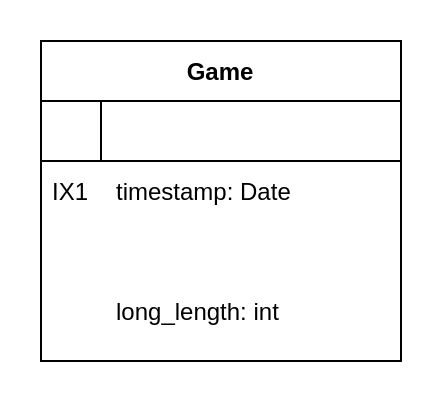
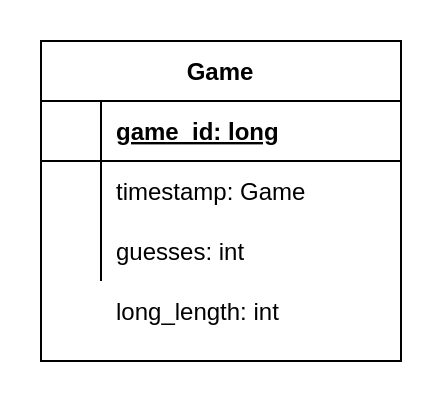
node "game_id: long": added
node "IX1": removed
node "timestamp: Date": label "timestamp: Date" -> "timestamp: Game"
node "guesses: int": added
